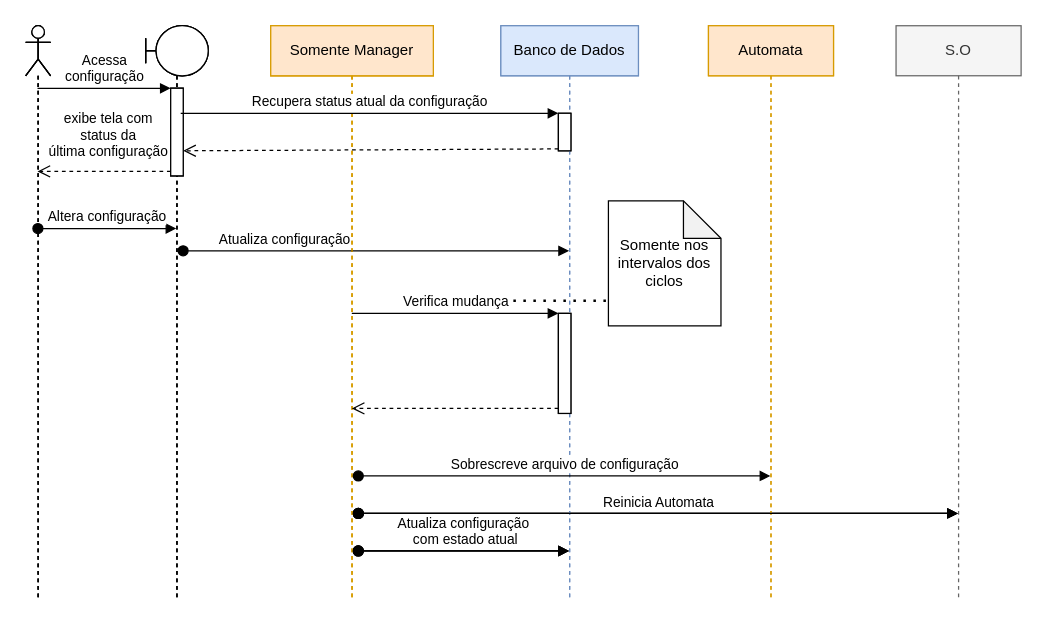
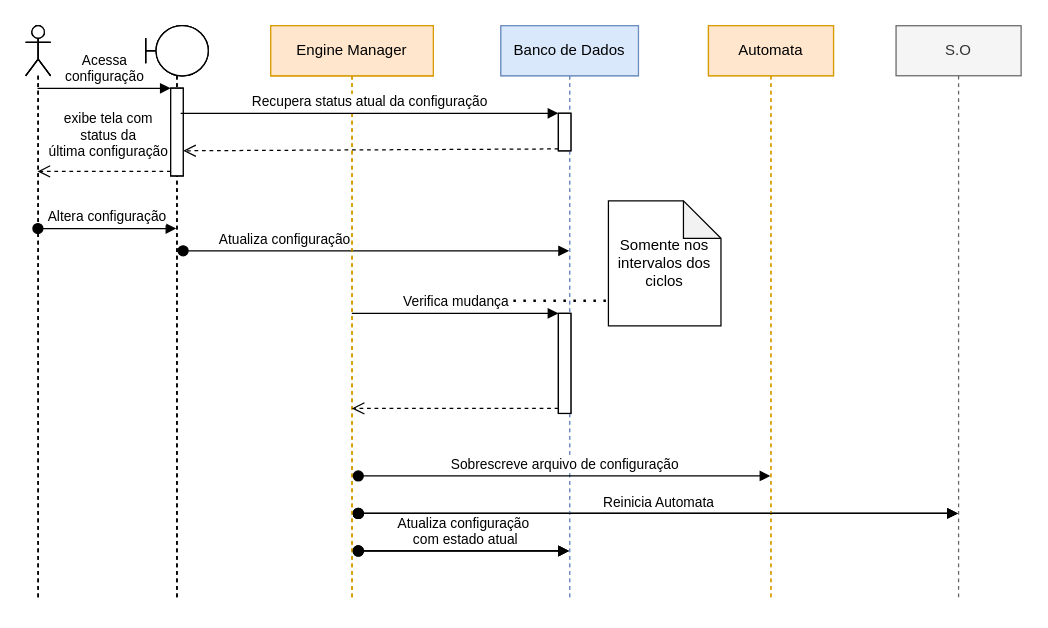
node "Somente Manager": label "Somente Manager" -> "Engine Manager"
